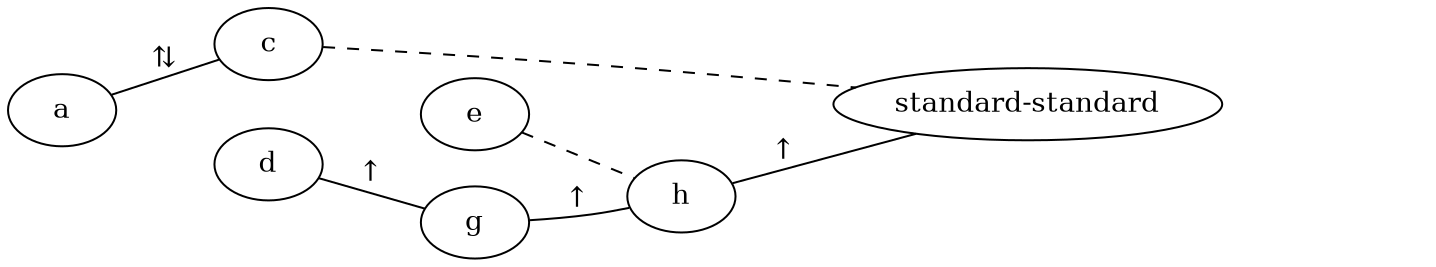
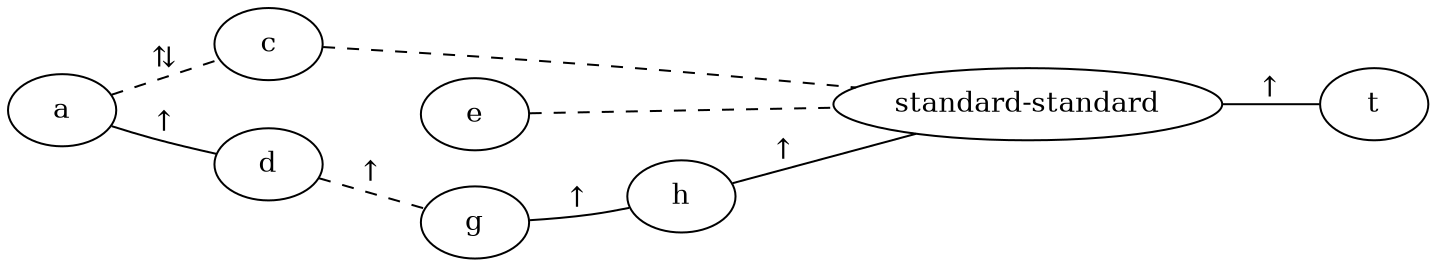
edge "c" -- "a": style solid -> dashed
node "t": added
edge "a" -- "d": added, label "↑"
edge "e" -- "h": now "e" -- "standard-standard"
edge "d" -- "g": style solid -> dashed
